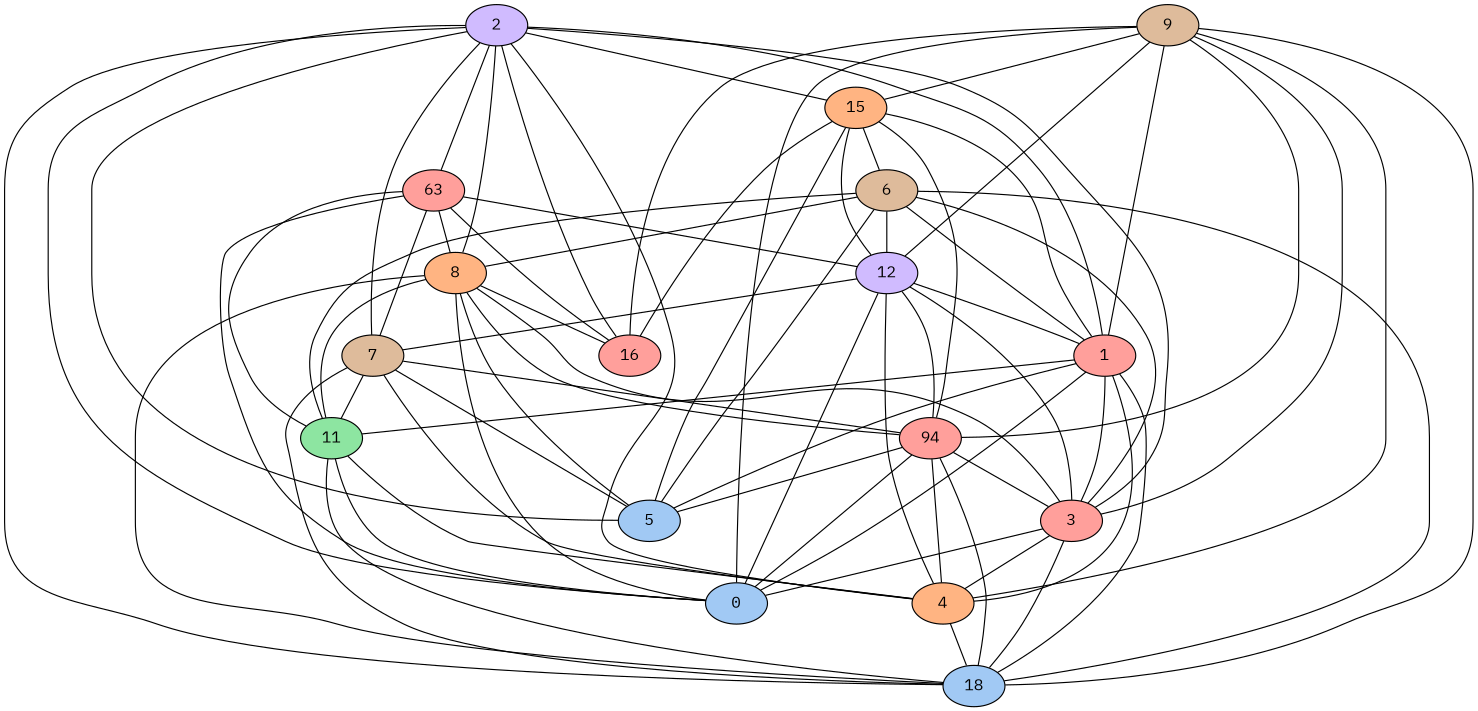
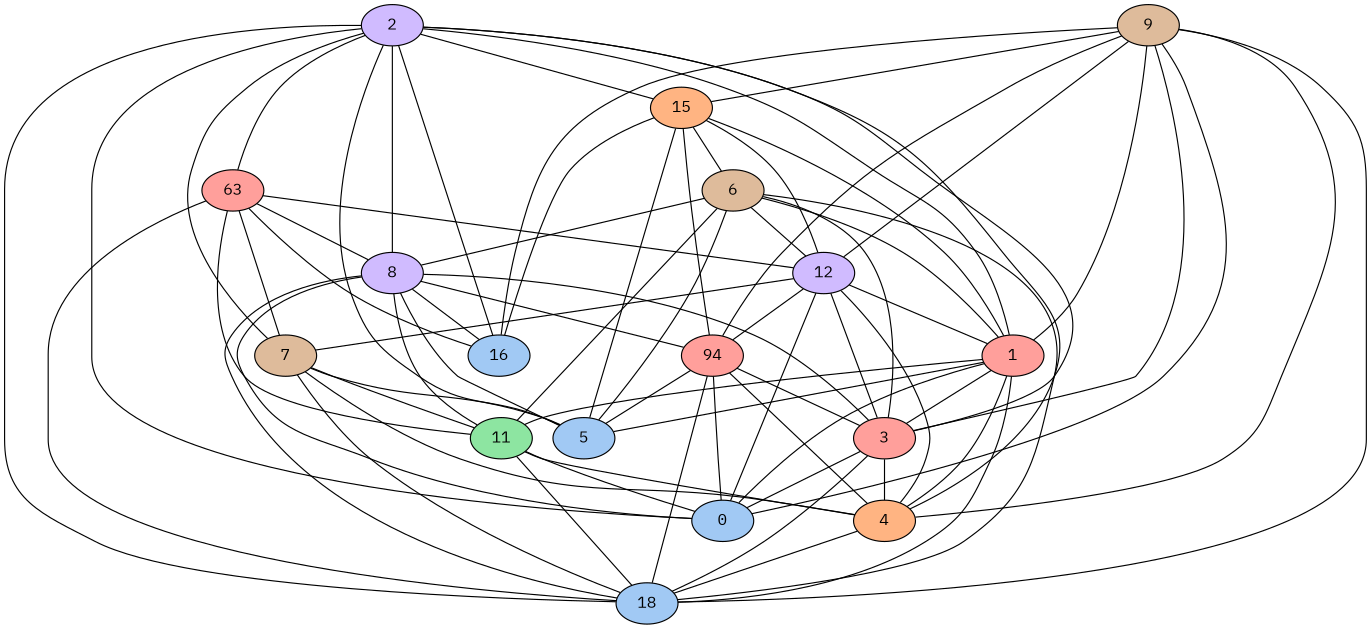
node "8": fillcolor #ffb482 -> #d0bbff
node "16": fillcolor #ff9f9b -> #a1c9f4
edge "7" -- "94": removed
edge "63" -- "0": now "63" -- "18"
